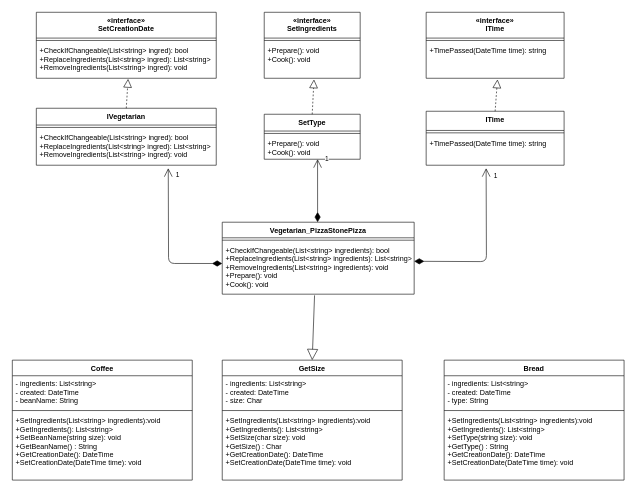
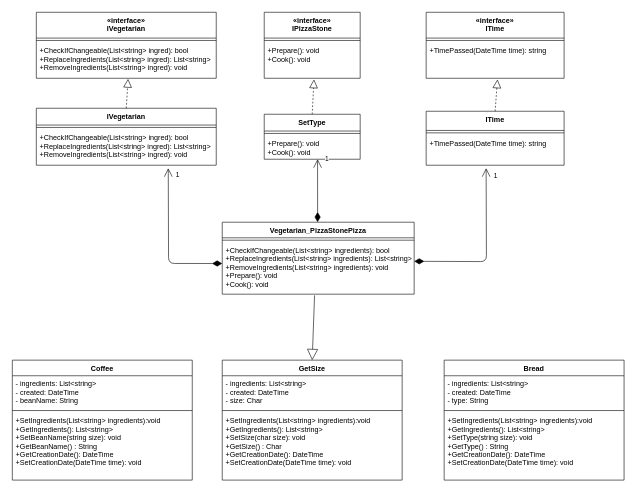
node "«interface» SetCreationDate": label "«interface» SetCreationDate" -> "«interface» IVegetarian"
node "«interface» SetIngredients": label "«interface» SetIngredients" -> "«interface» IPizzaStone"
